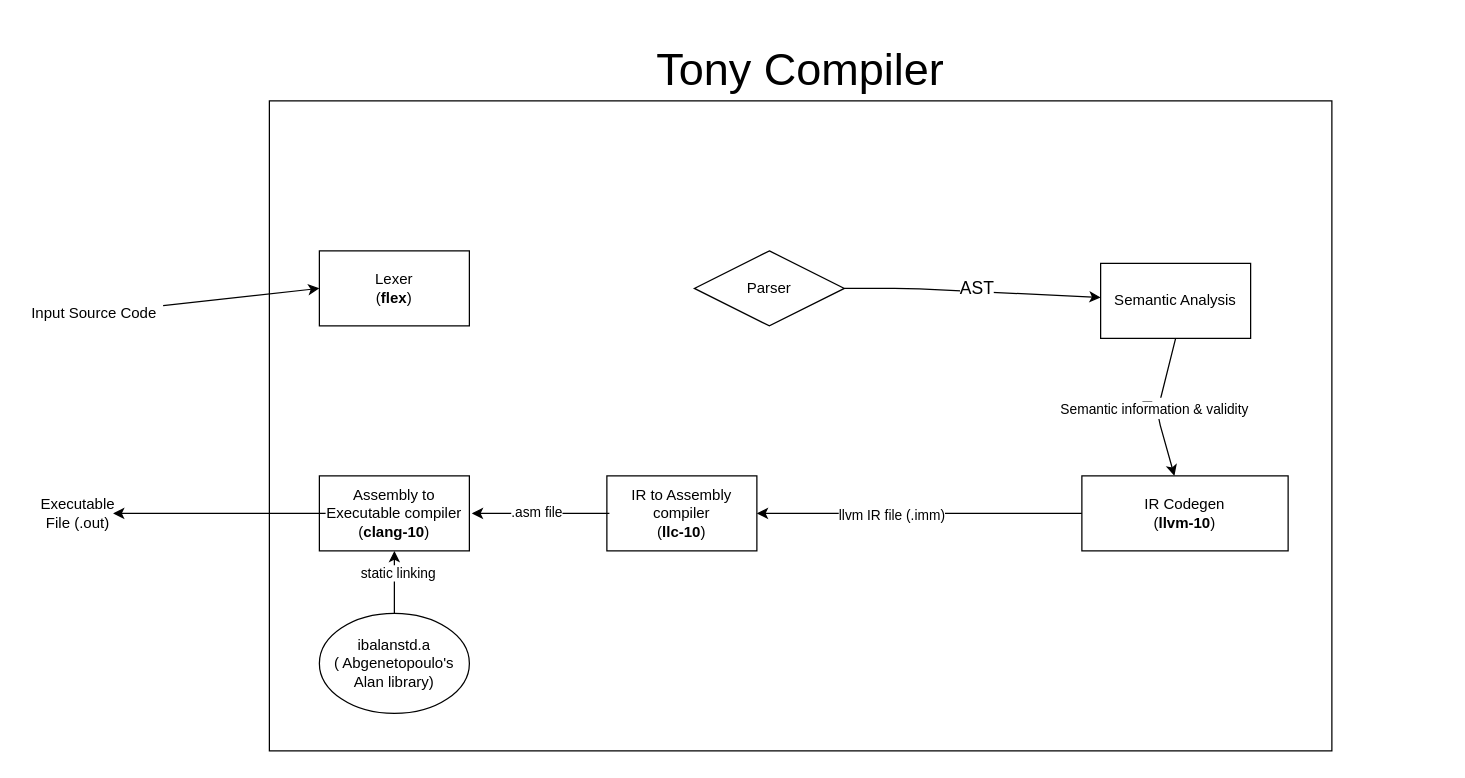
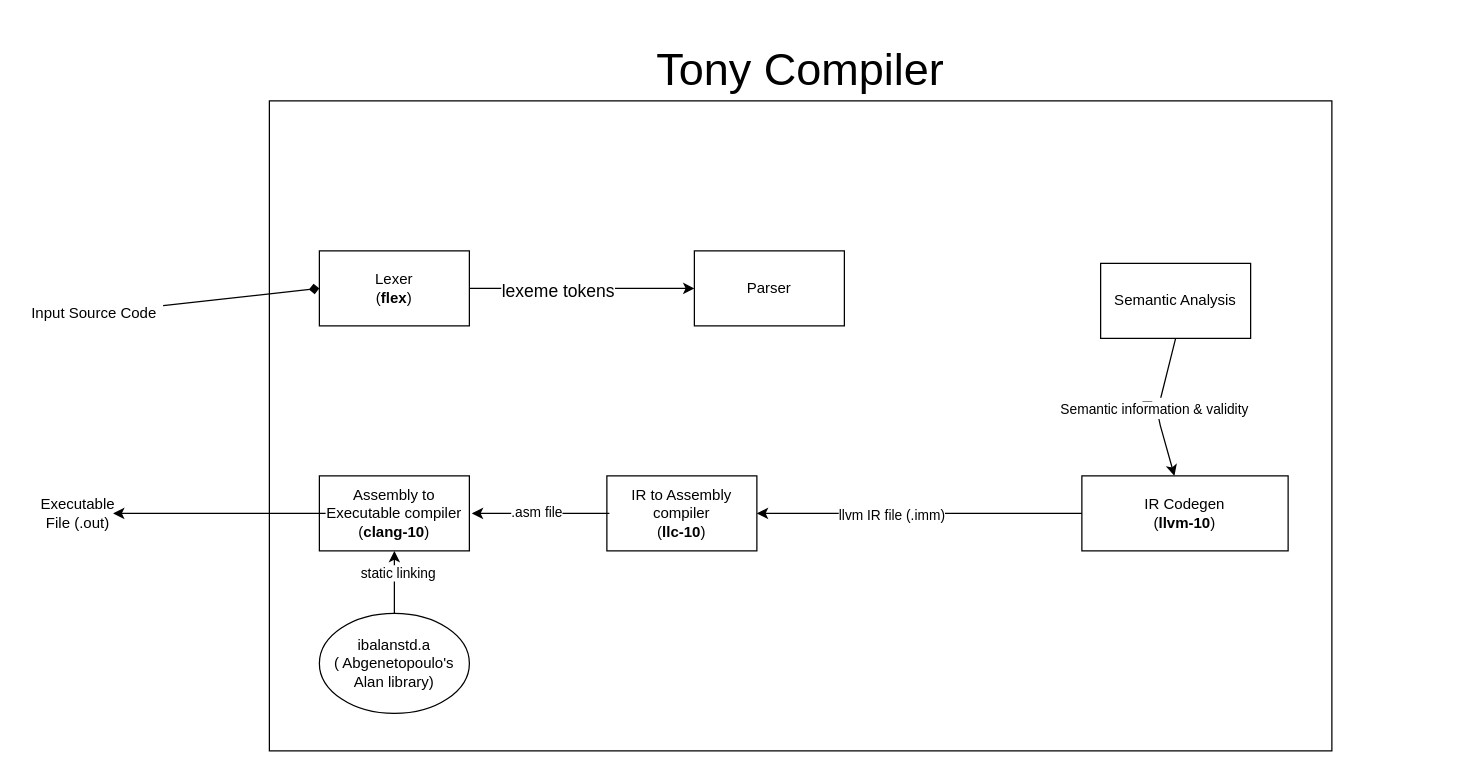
edge "Lexer (flex)" -> "Parser": added, label "lexeme tokens"
node "Parser": shape diamond -> rectangle
edge "Input Source Code" -> "Lexer (flex)": arrowhead classic -> diamond
edge "Parser" -> "Semantic Analysis": removed, label "AST"
